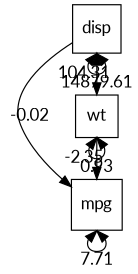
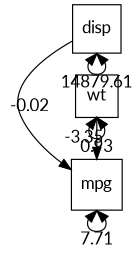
edge "disp" -- "wt": removed, label "104.31"
edge "wt" -> "mpg": label "-2.35" -> "-3.35"
